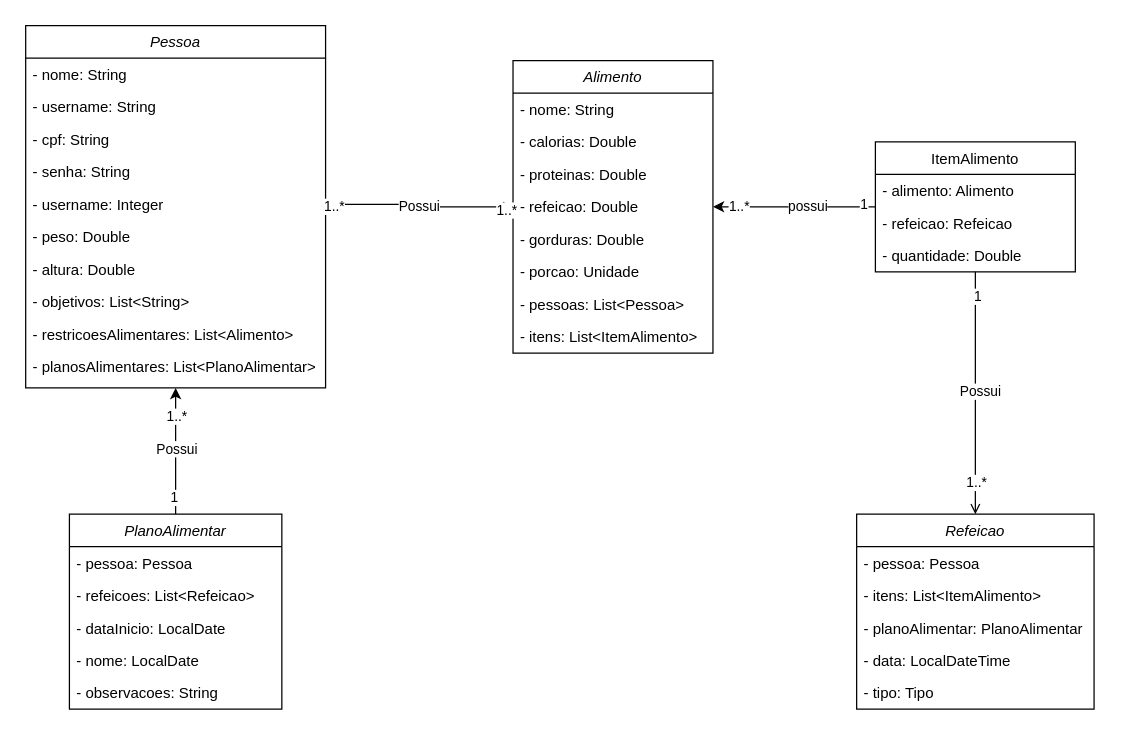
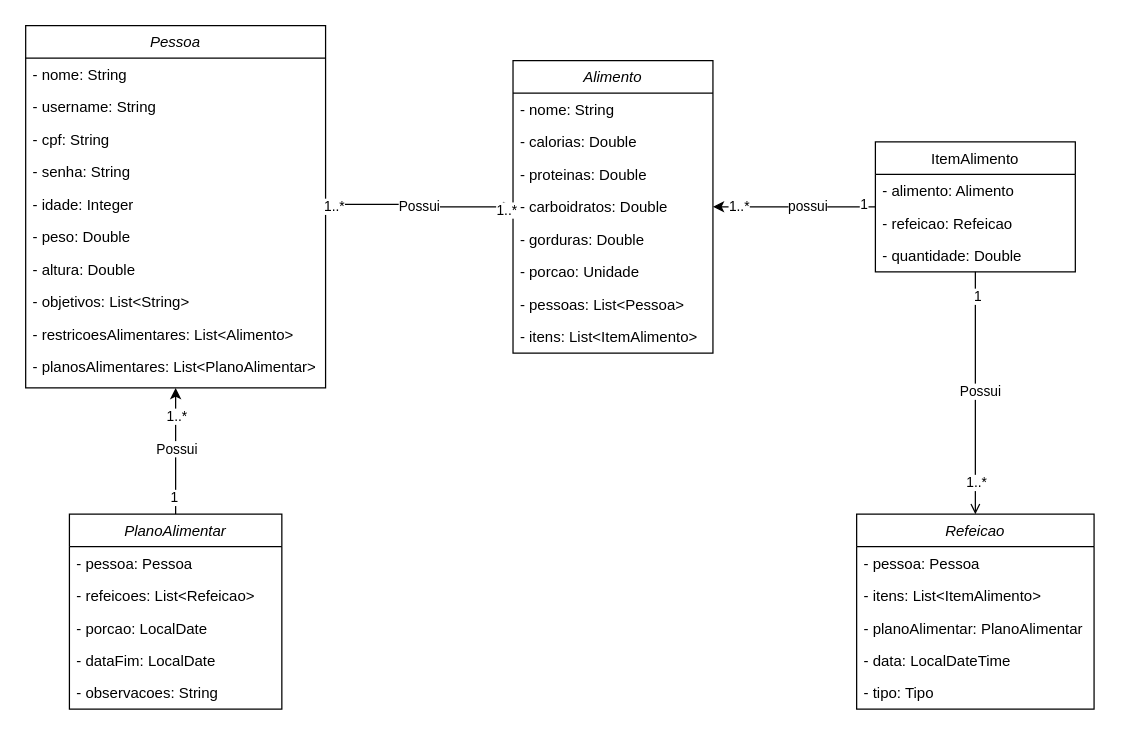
node "- username: Integer": label "- username: Integer" -> "- idade: Integer"
node "- refeicao: Double": label "- refeicao: Double" -> "- carboidratos: Double"
node "- dataInicio: LocalDate": label "- dataInicio: LocalDate" -> "- porcao: LocalDate"
node "- nome: LocalDate": label "- nome: LocalDate" -> "- dataFim: LocalDate"
